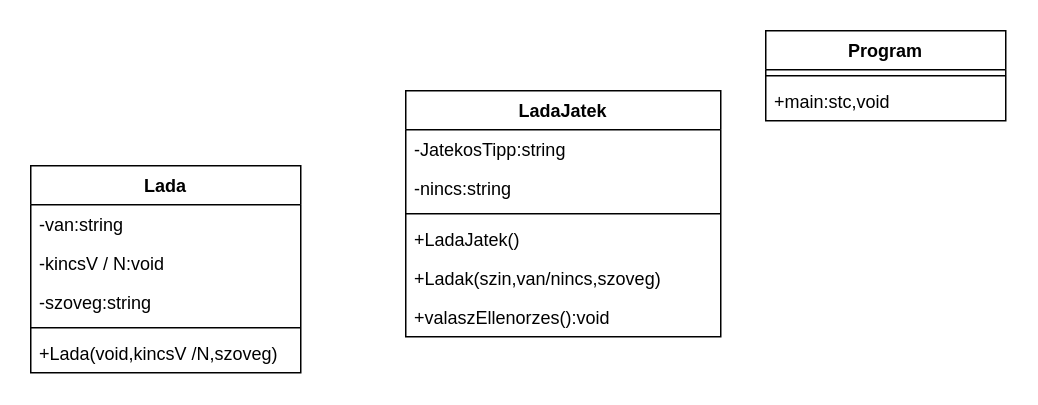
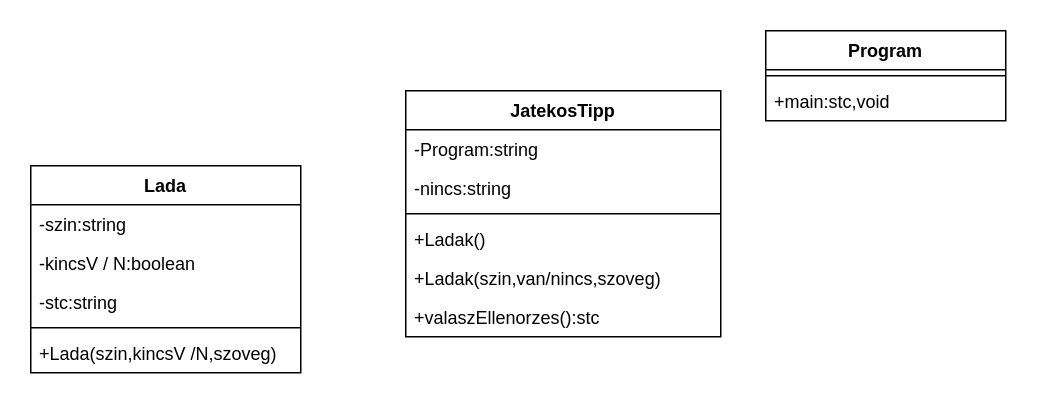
node "LadaJatek": label "LadaJatek" -> "JatekosTipp"
node "-JatekosTipp:string": label "-JatekosTipp:string" -> "-Program:string"
node "-van:string": label "-van:string" -> "-szin:string"
node "+LadaJatek()": label "+LadaJatek()" -> "+Ladak()"
node "-kincsV / N:void": label "-kincsV / N:void" -> "-kincsV / N:boolean"
node "-szoveg:string": label "-szoveg:string" -> "-stc:string"
node "+valaszEllenorzes():void": label "+valaszEllenorzes():void" -> "+valaszEllenorzes():stc"
node "+Lada(void,kincsV /N,szoveg)": label "+Lada(void,kincsV /N,szoveg)" -> "+Lada(szin,kincsV /N,szoveg)"
